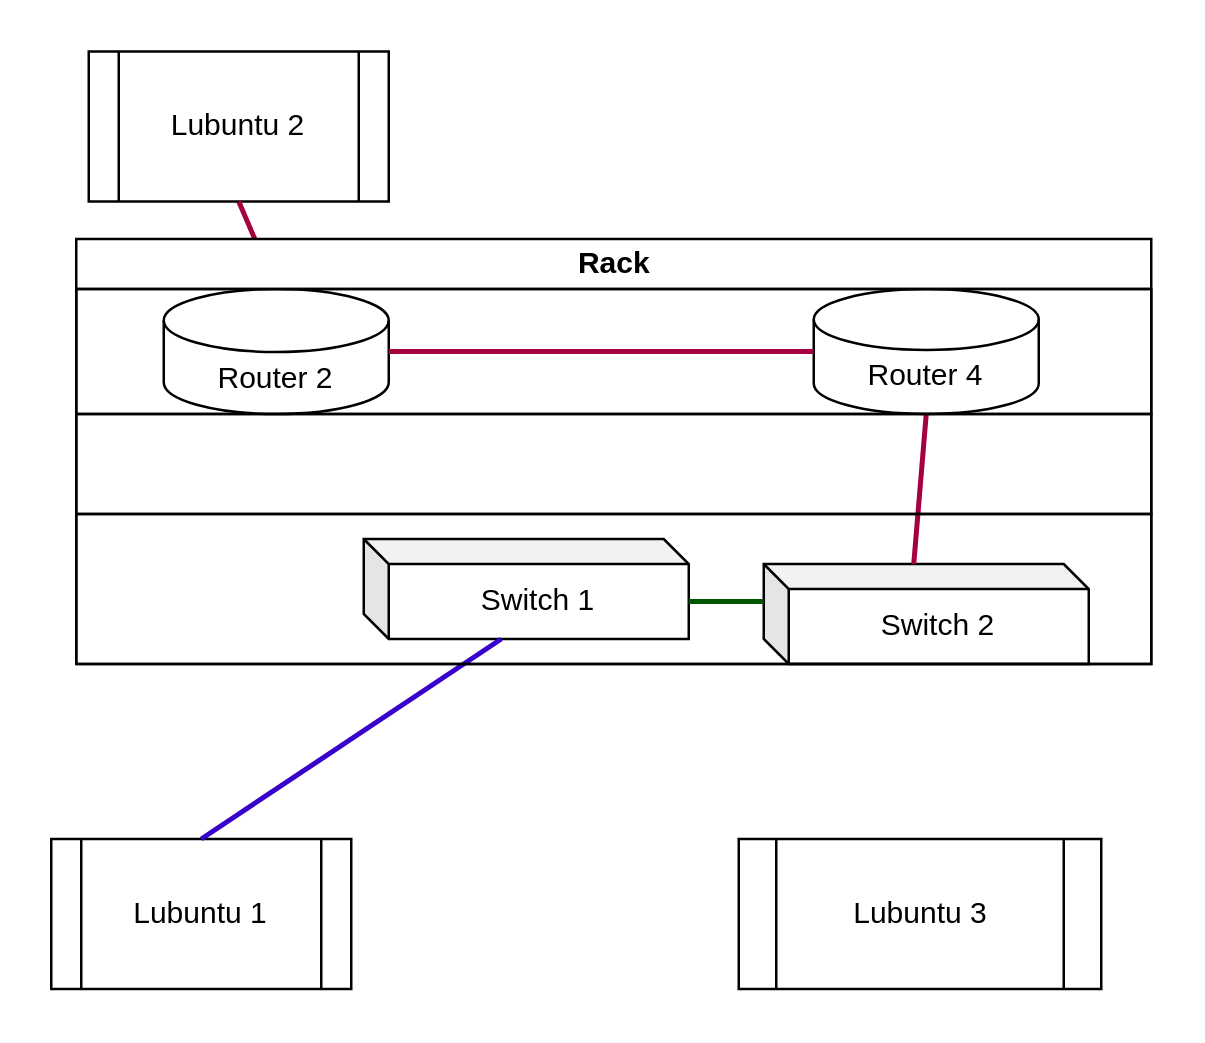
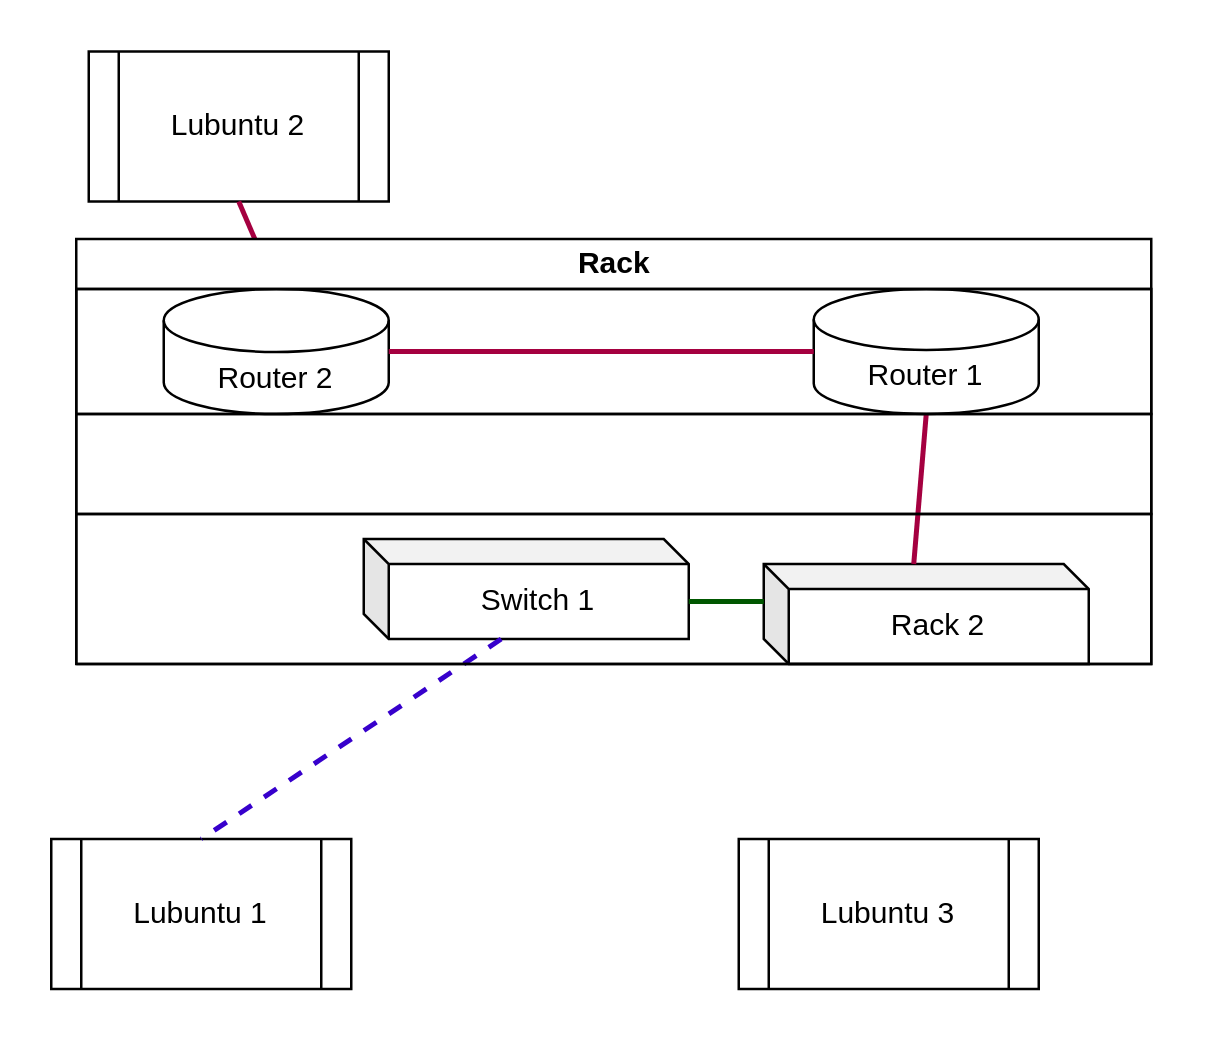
node "Router 4": label "Router 4" -> "Router 1"
node "Switch 2": label "Switch 2" -> "Rack 2"
edge "Switch 1" -- "Lubuntu 1": style solid -> dashed
node "Lubuntu 3": size 363x150 -> 300x150
